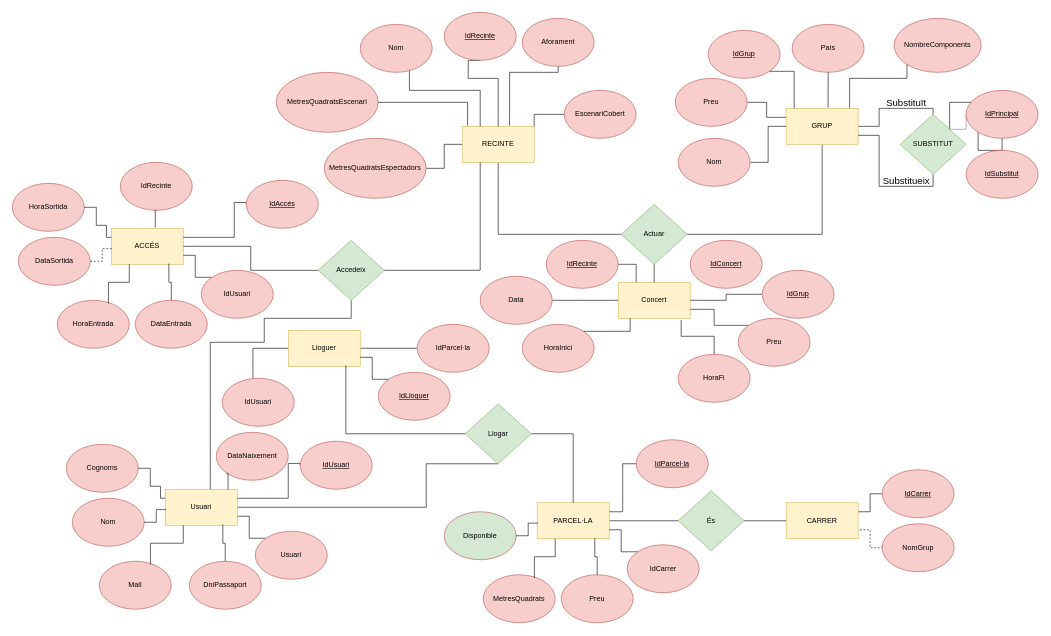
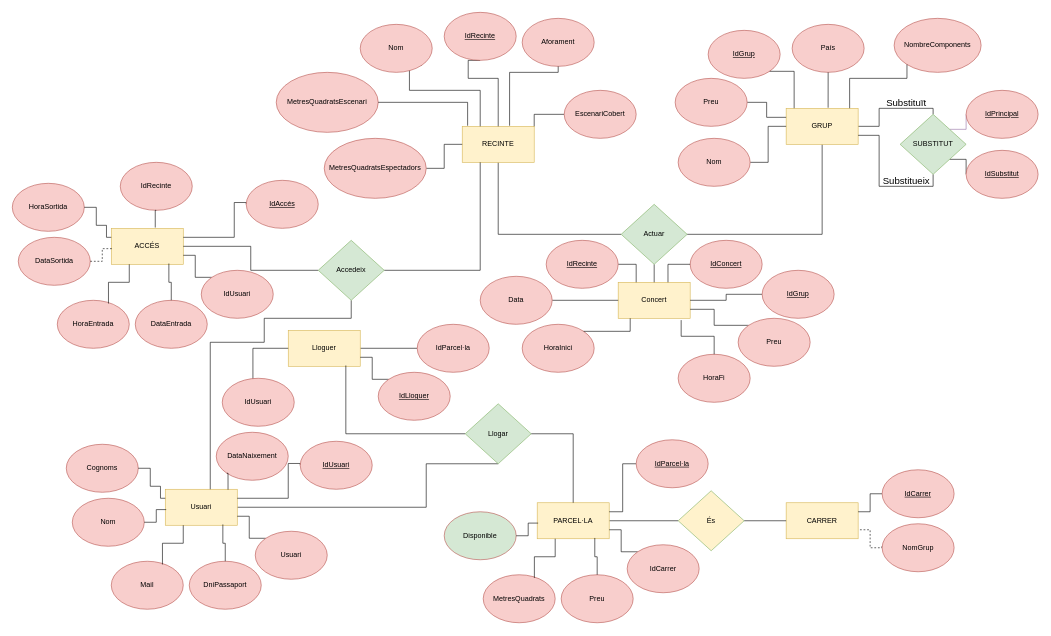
edge "IdPrincipal" -- "SUBSTITUT": now "IdSubstitut" -- "SUBSTITUT"
edge "IdConcert" -- "Concert": added
node "És": fillcolor #d5e8d4 -> #fff2cc
node "Mail": moved (135, 585) -> (147, 585)
